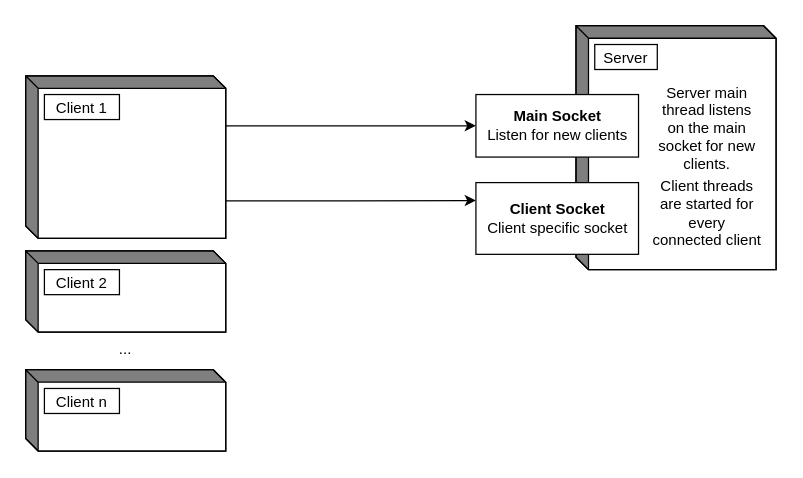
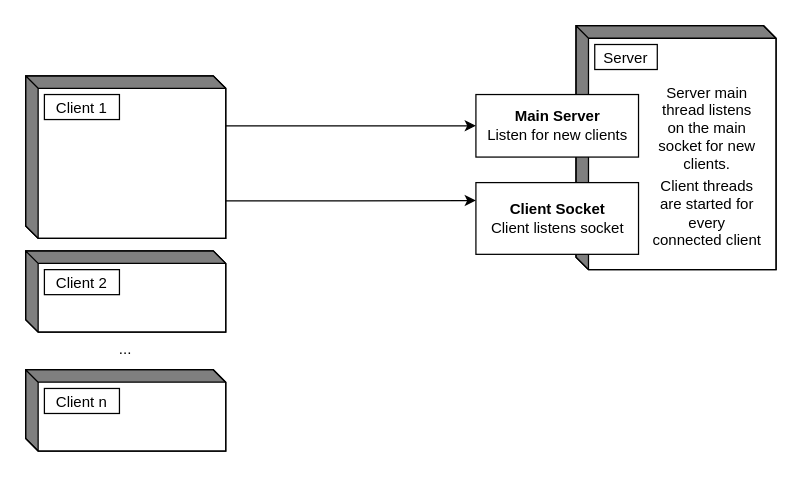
node "Main Socket Listen for new clients": label "Main Socket Listen for new clients" -> "Main Server Listen for new clients"
node "Client Socket Client specific socket": label "Client Socket Client specific socket" -> "Client Socket Client listens socket"
